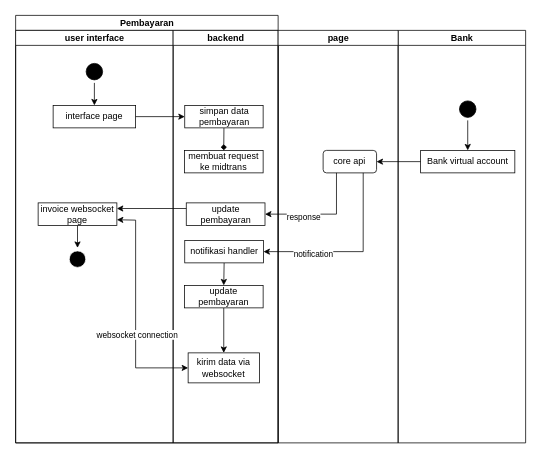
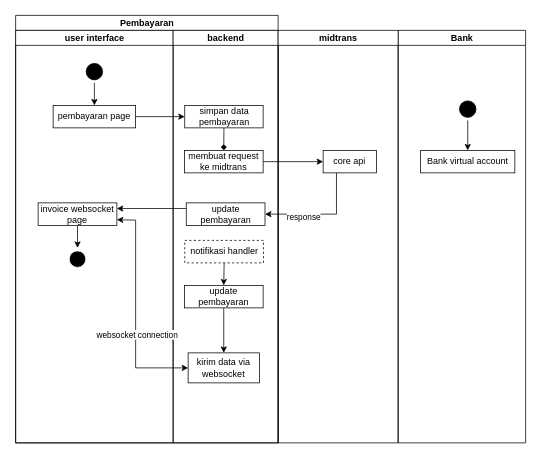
node "page": label "page" -> "midtrans"
node "interface page": label "interface page" -> "pembayaran page"
edge "membuat request ke midtrans" -> "core api": added
node "core api": shape rounded rectangle -> rectangle
edge "Bank virtual account" -> "core api": removed
node "notifikasi handler": style solid -> dashed
edge "core api" -> "notifikasi handler": removed, label "notification"
